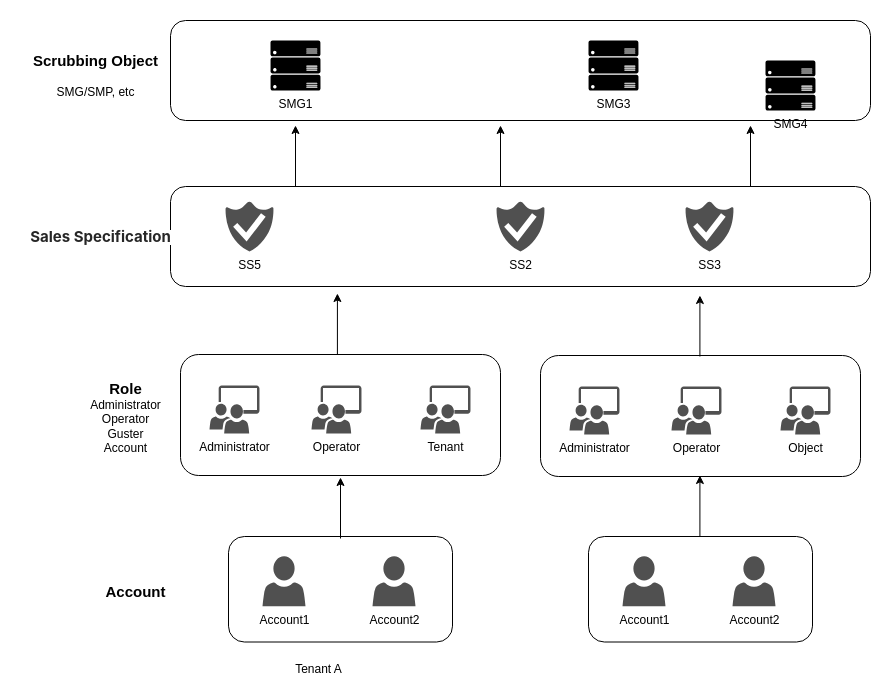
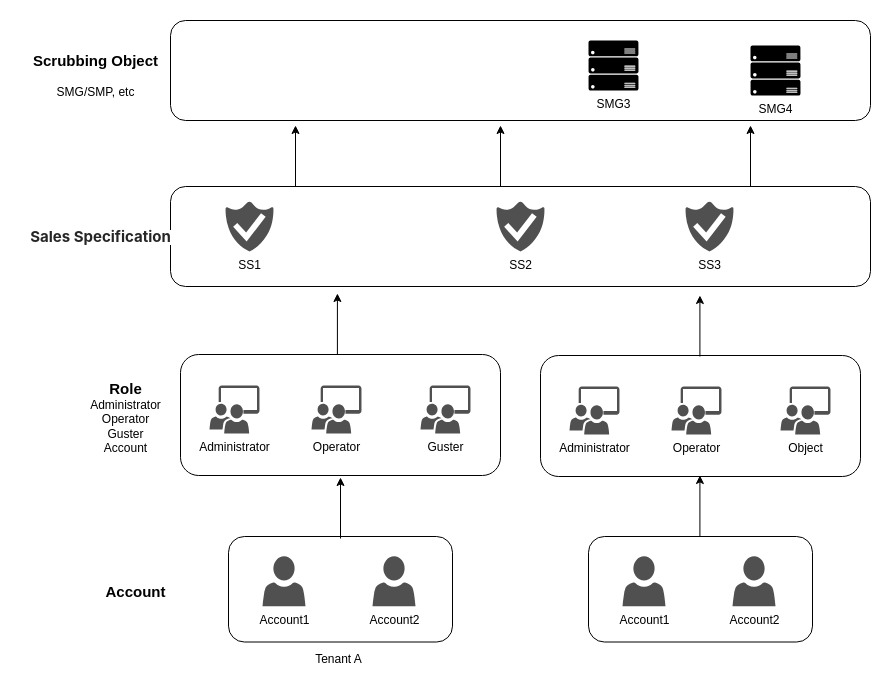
node "SMG1": removed
node "SMG4": moved (791, 86) -> (776, 71)
node "SS5": label "SS5" -> "SS1"
node "Tenant": label "Tenant" -> "Guster"
node "Tenant A": moved (318, 670) -> (338, 660)
